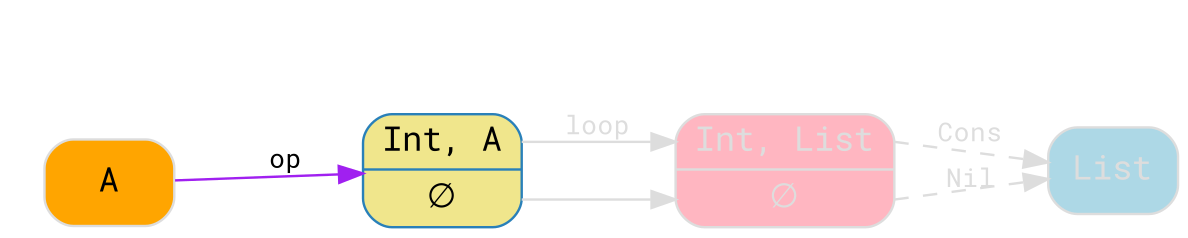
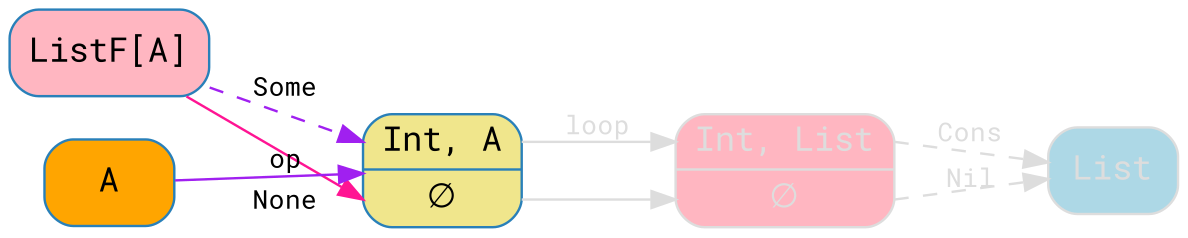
node "ListF[A]": added
node "A": color #dddddd -> #2980b9
